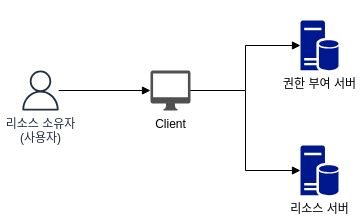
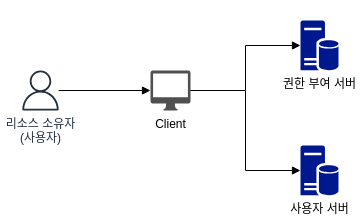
node "리소스 서버": label "리소스 서버" -> "사용자 서버"
